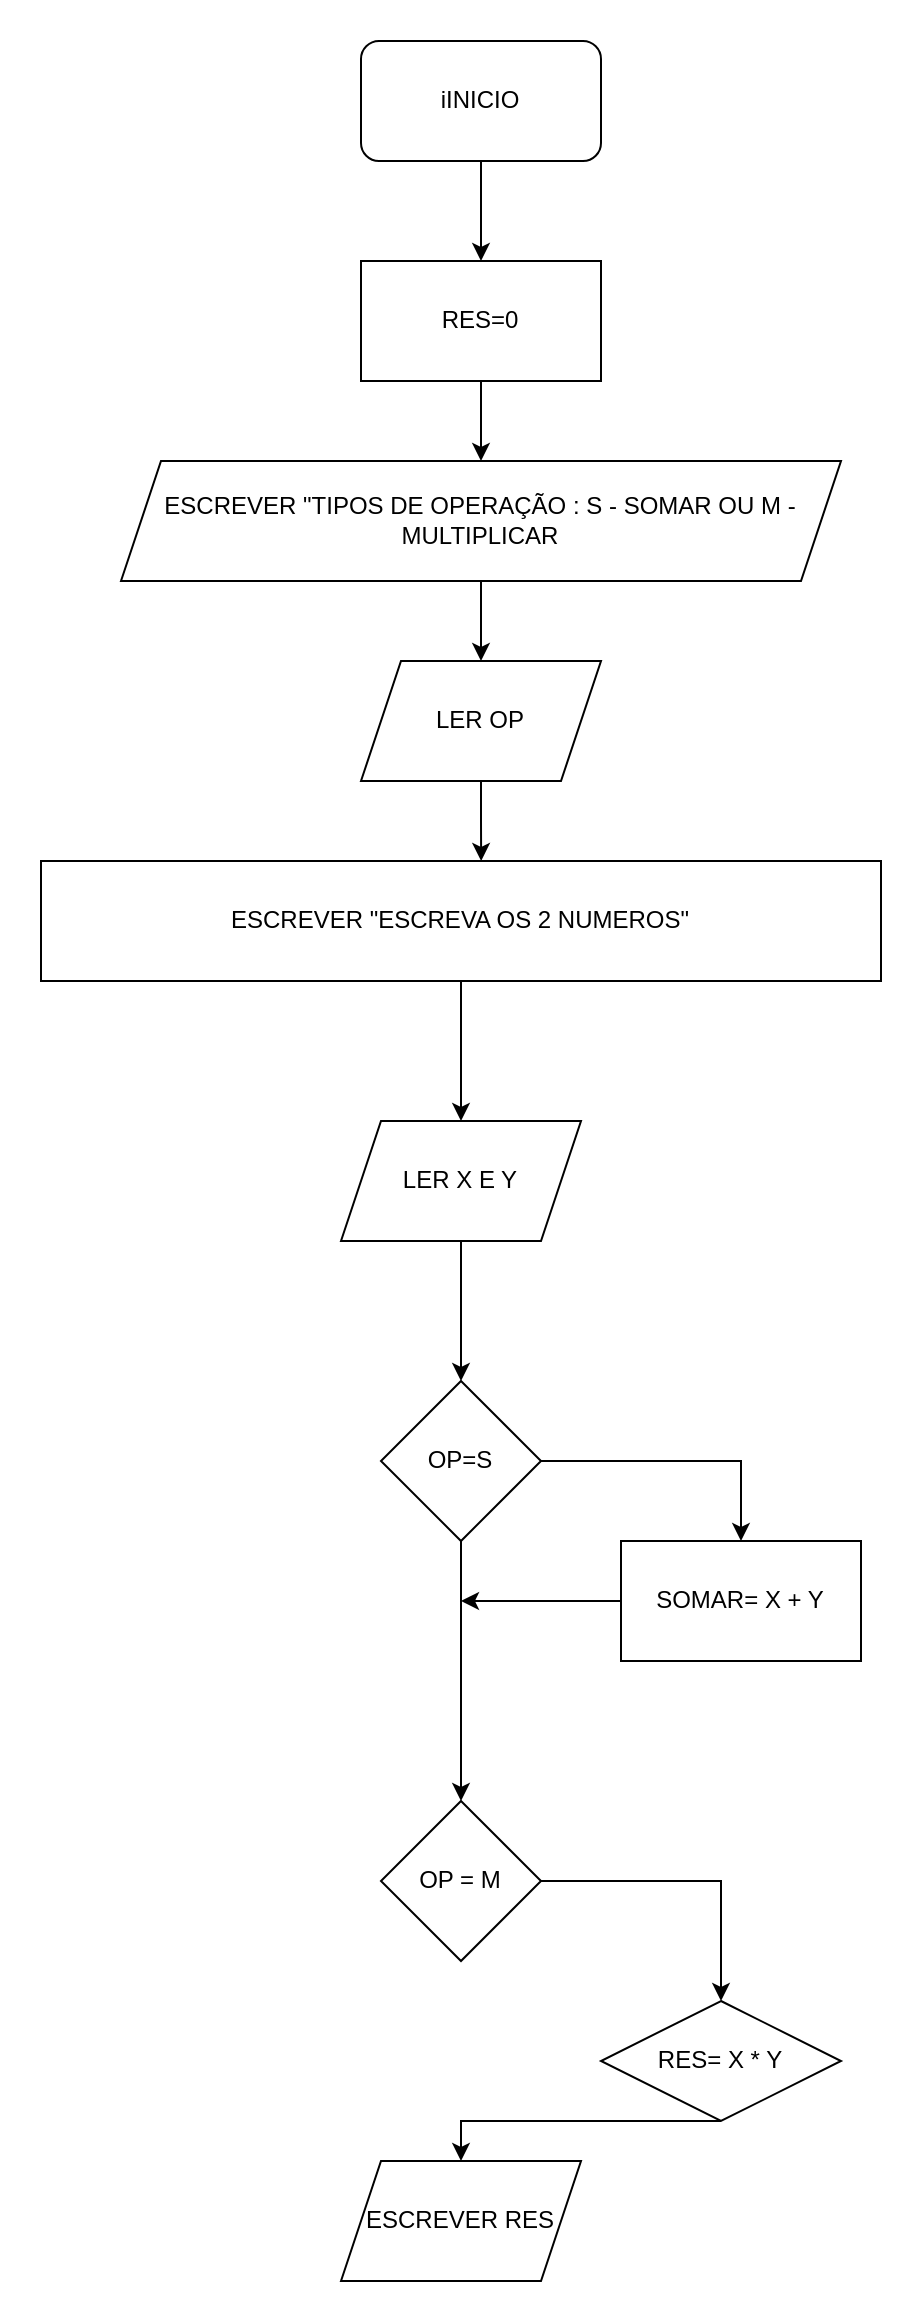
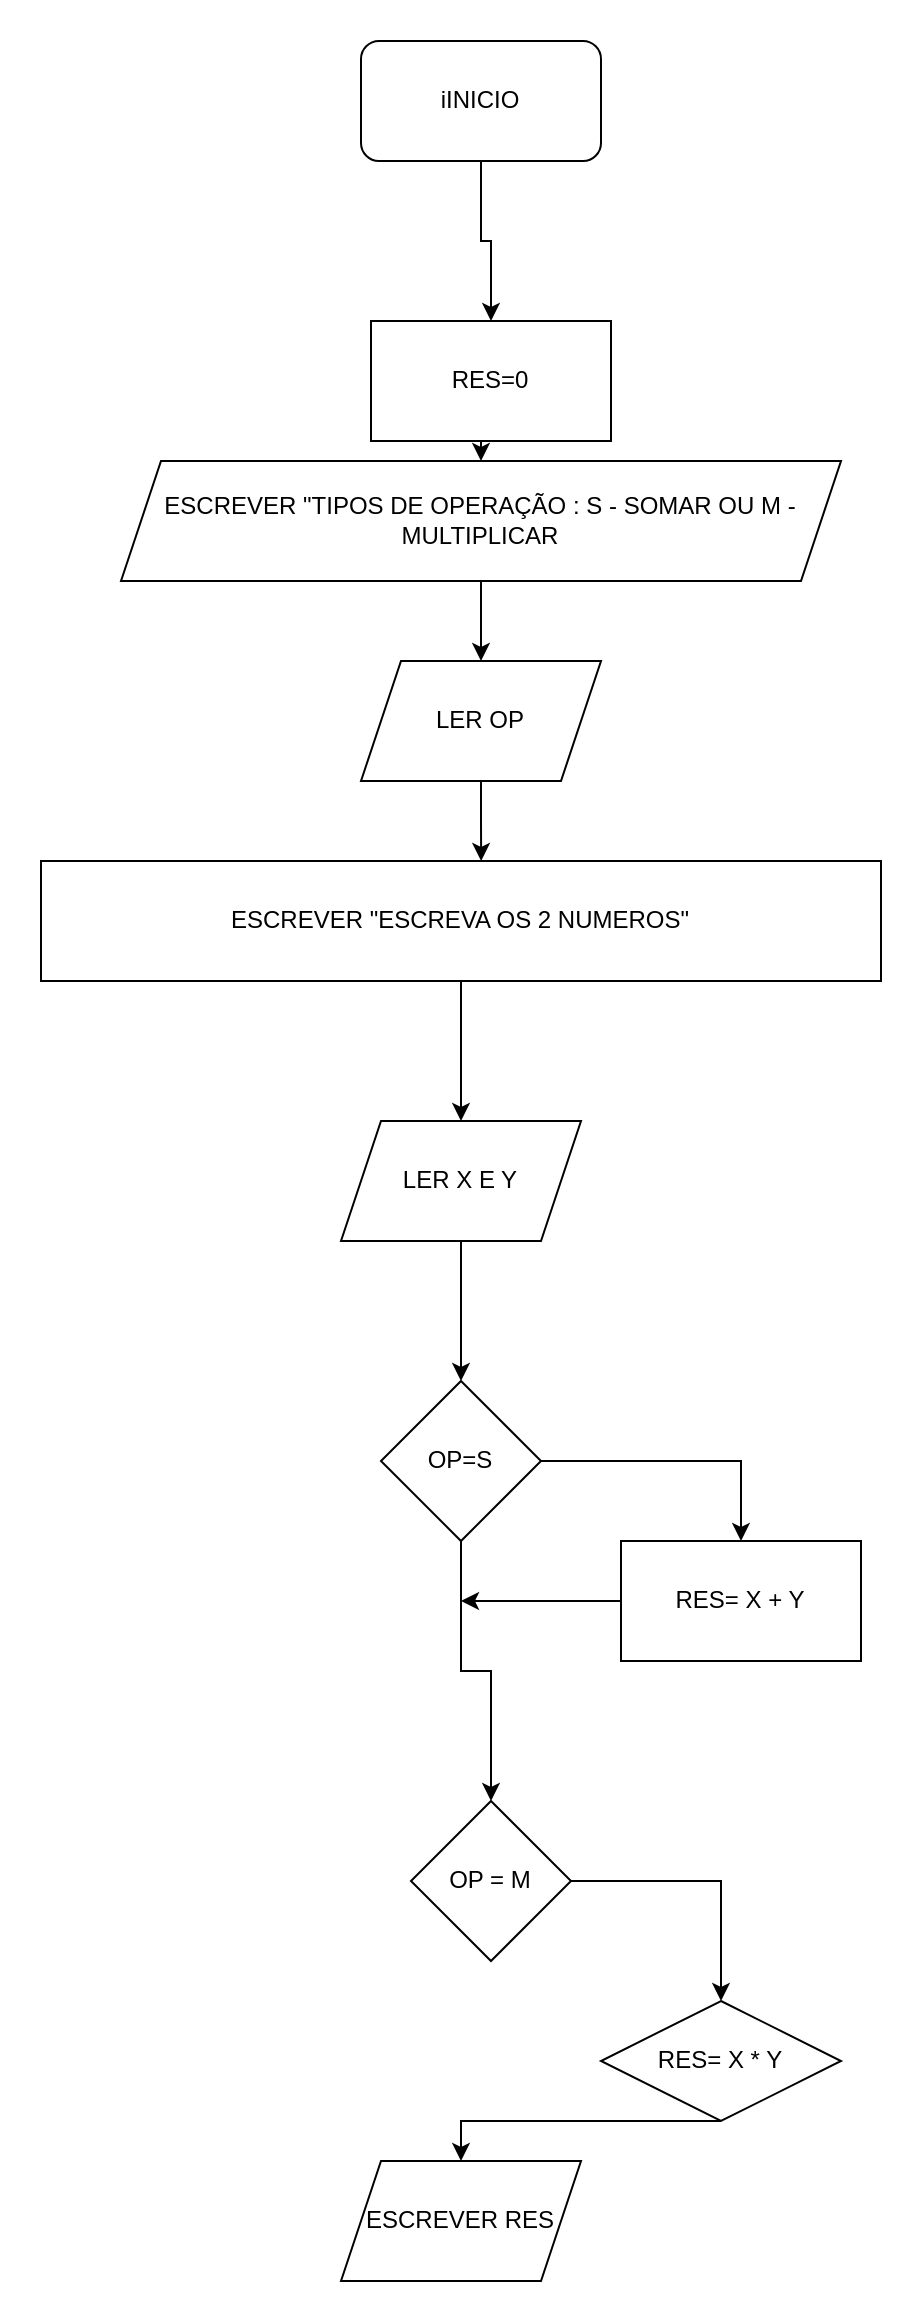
node "RES=0": moved (481, 321) -> (491, 381)
node "SOMAR= X + Y": label "SOMAR= X + Y" -> "RES= X + Y"
node "OP = M": moved (461, 1881) -> (491, 1881)
